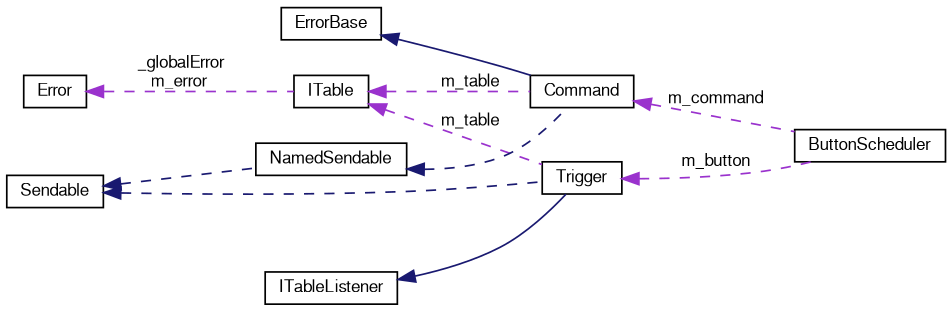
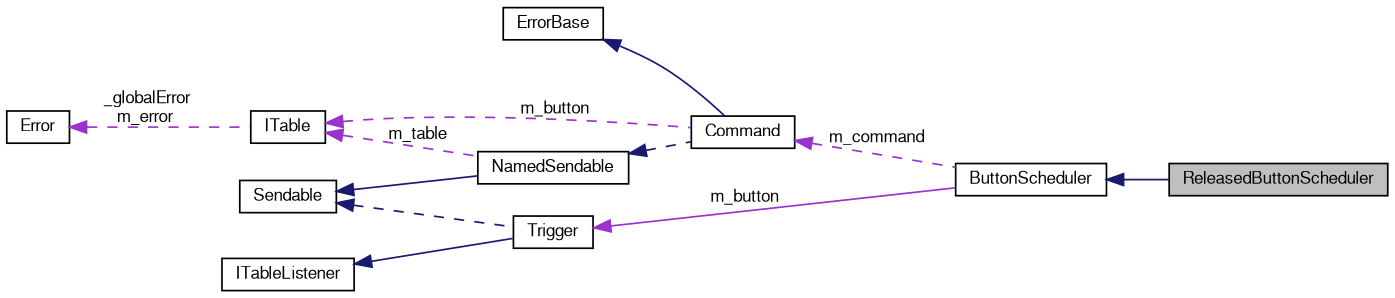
edge "Command" -> "ITable": label " m_table" -> " m_button"
edge "Trigger" -> "ITable": now "NamedSendable" -> "ITable"
edge "ButtonScheduler" -> "Trigger": style dashed -> solid
edge "NamedSendable" -> "Sendable": style dashed -> solid
node "ReleasedButtonScheduler": added
